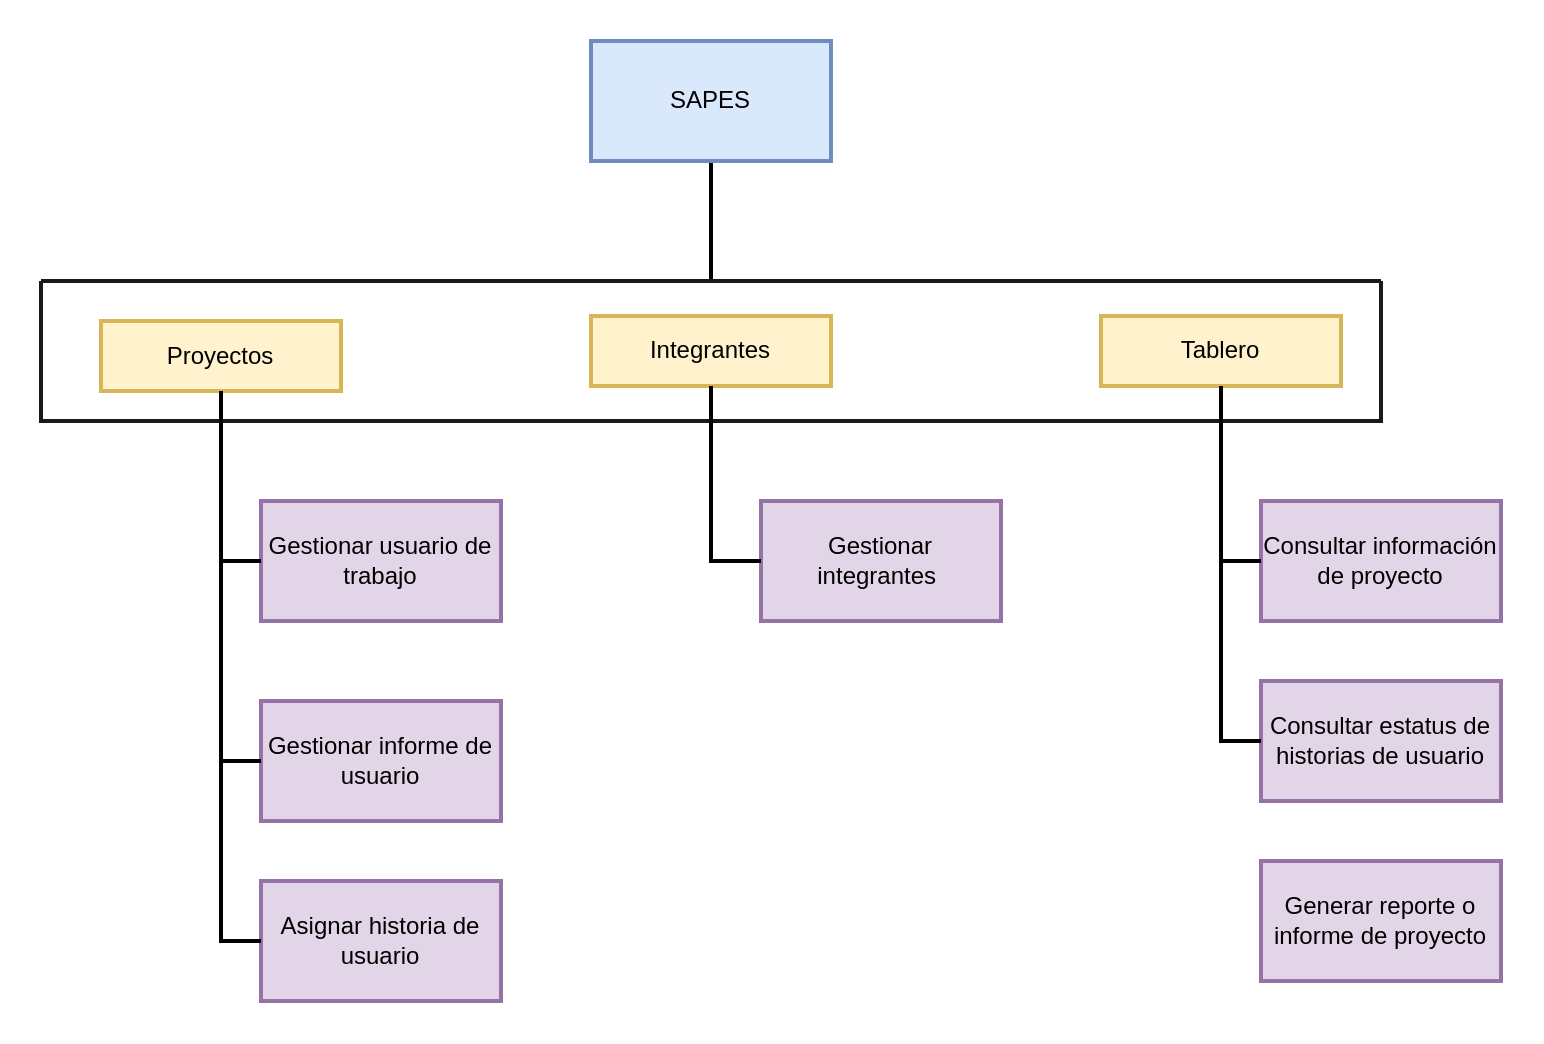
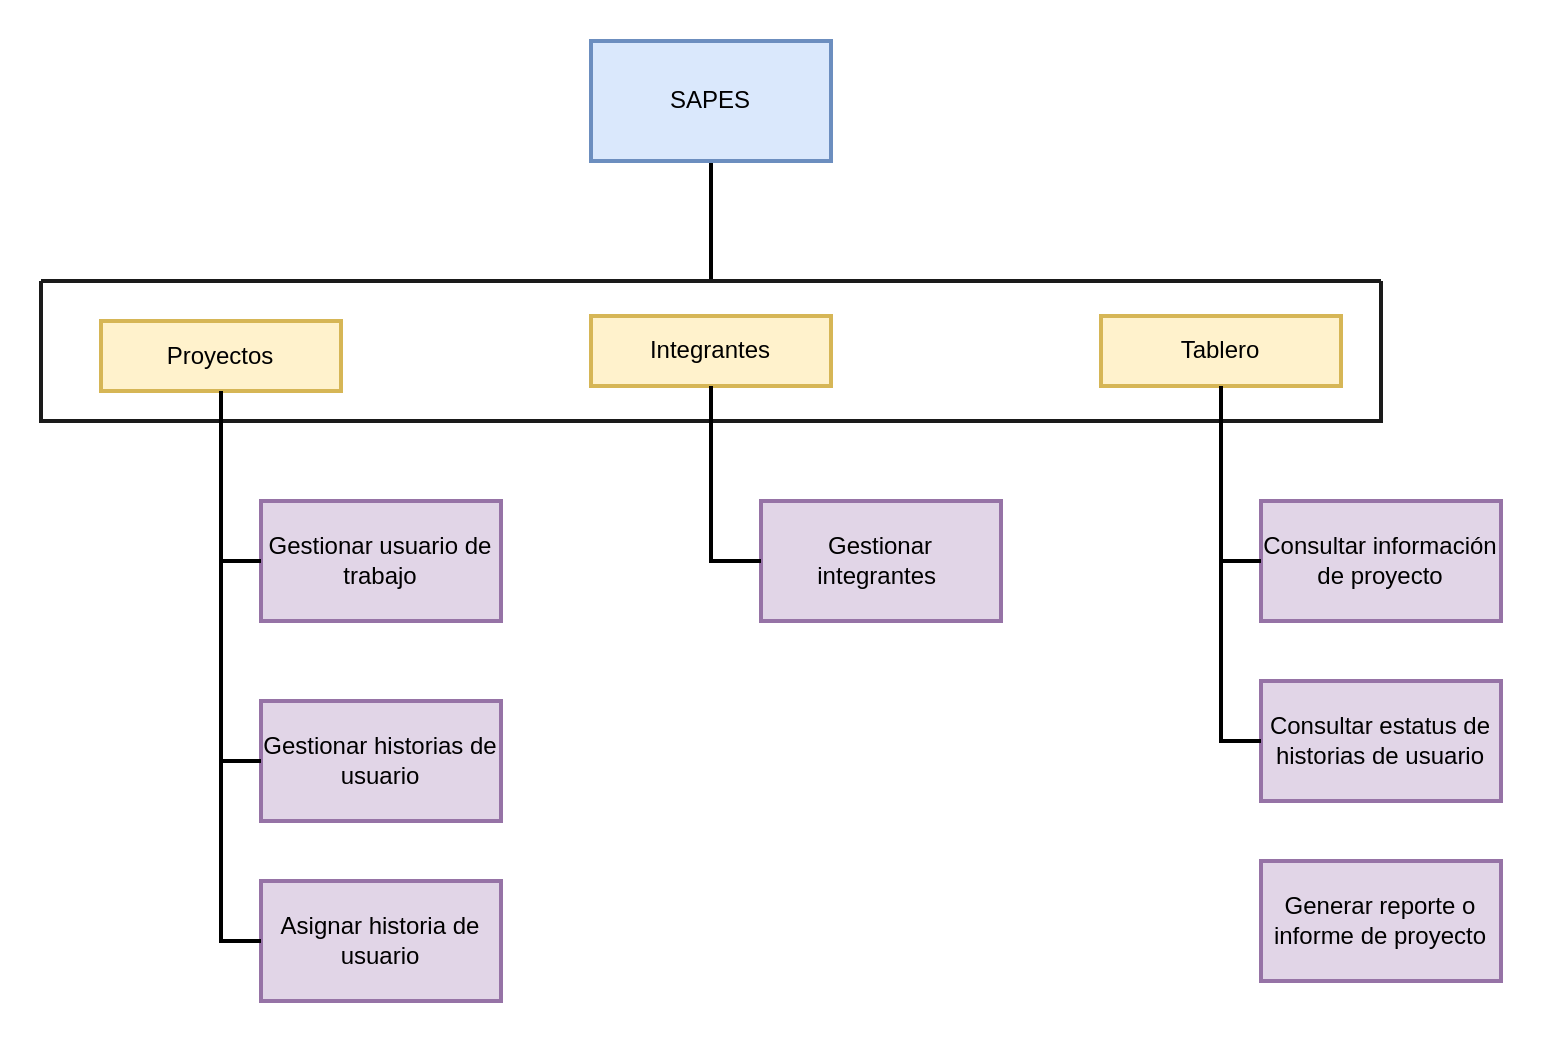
node "Gestionar informe de usuario": label "Gestionar informe de usuario" -> "Gestionar historias de usuario"
